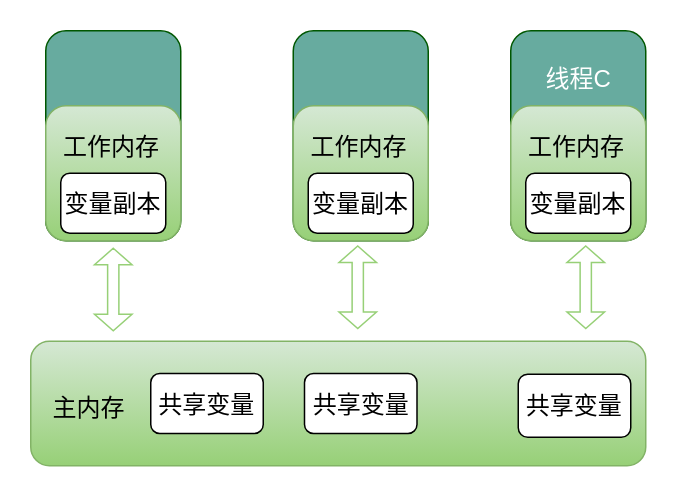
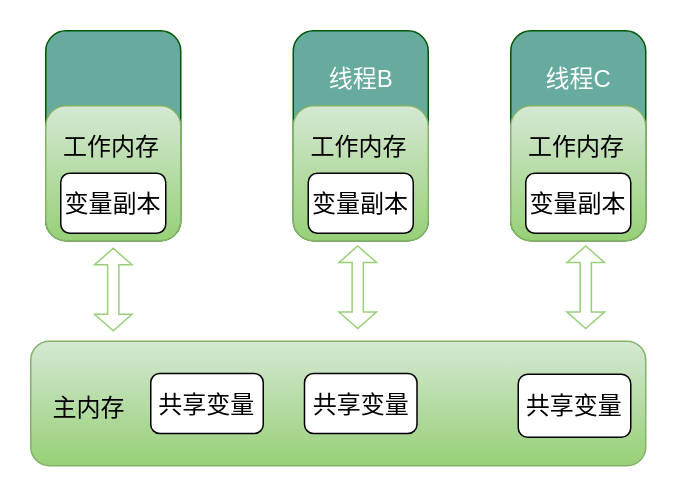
node "线程B": added
